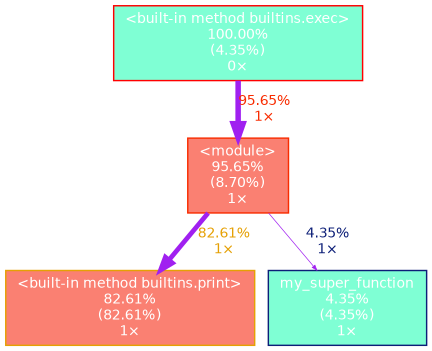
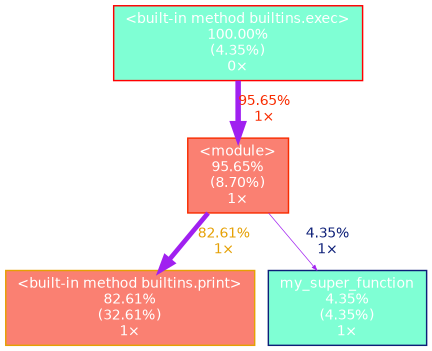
node "<built-in method builtins.print> 82.61% (82.61%) 1×": label "<built-in method builtins.print> 82.61% (82.61%) 1×" -> "<built-in method builtins.print> 82.61% (32.61%) 1×"
